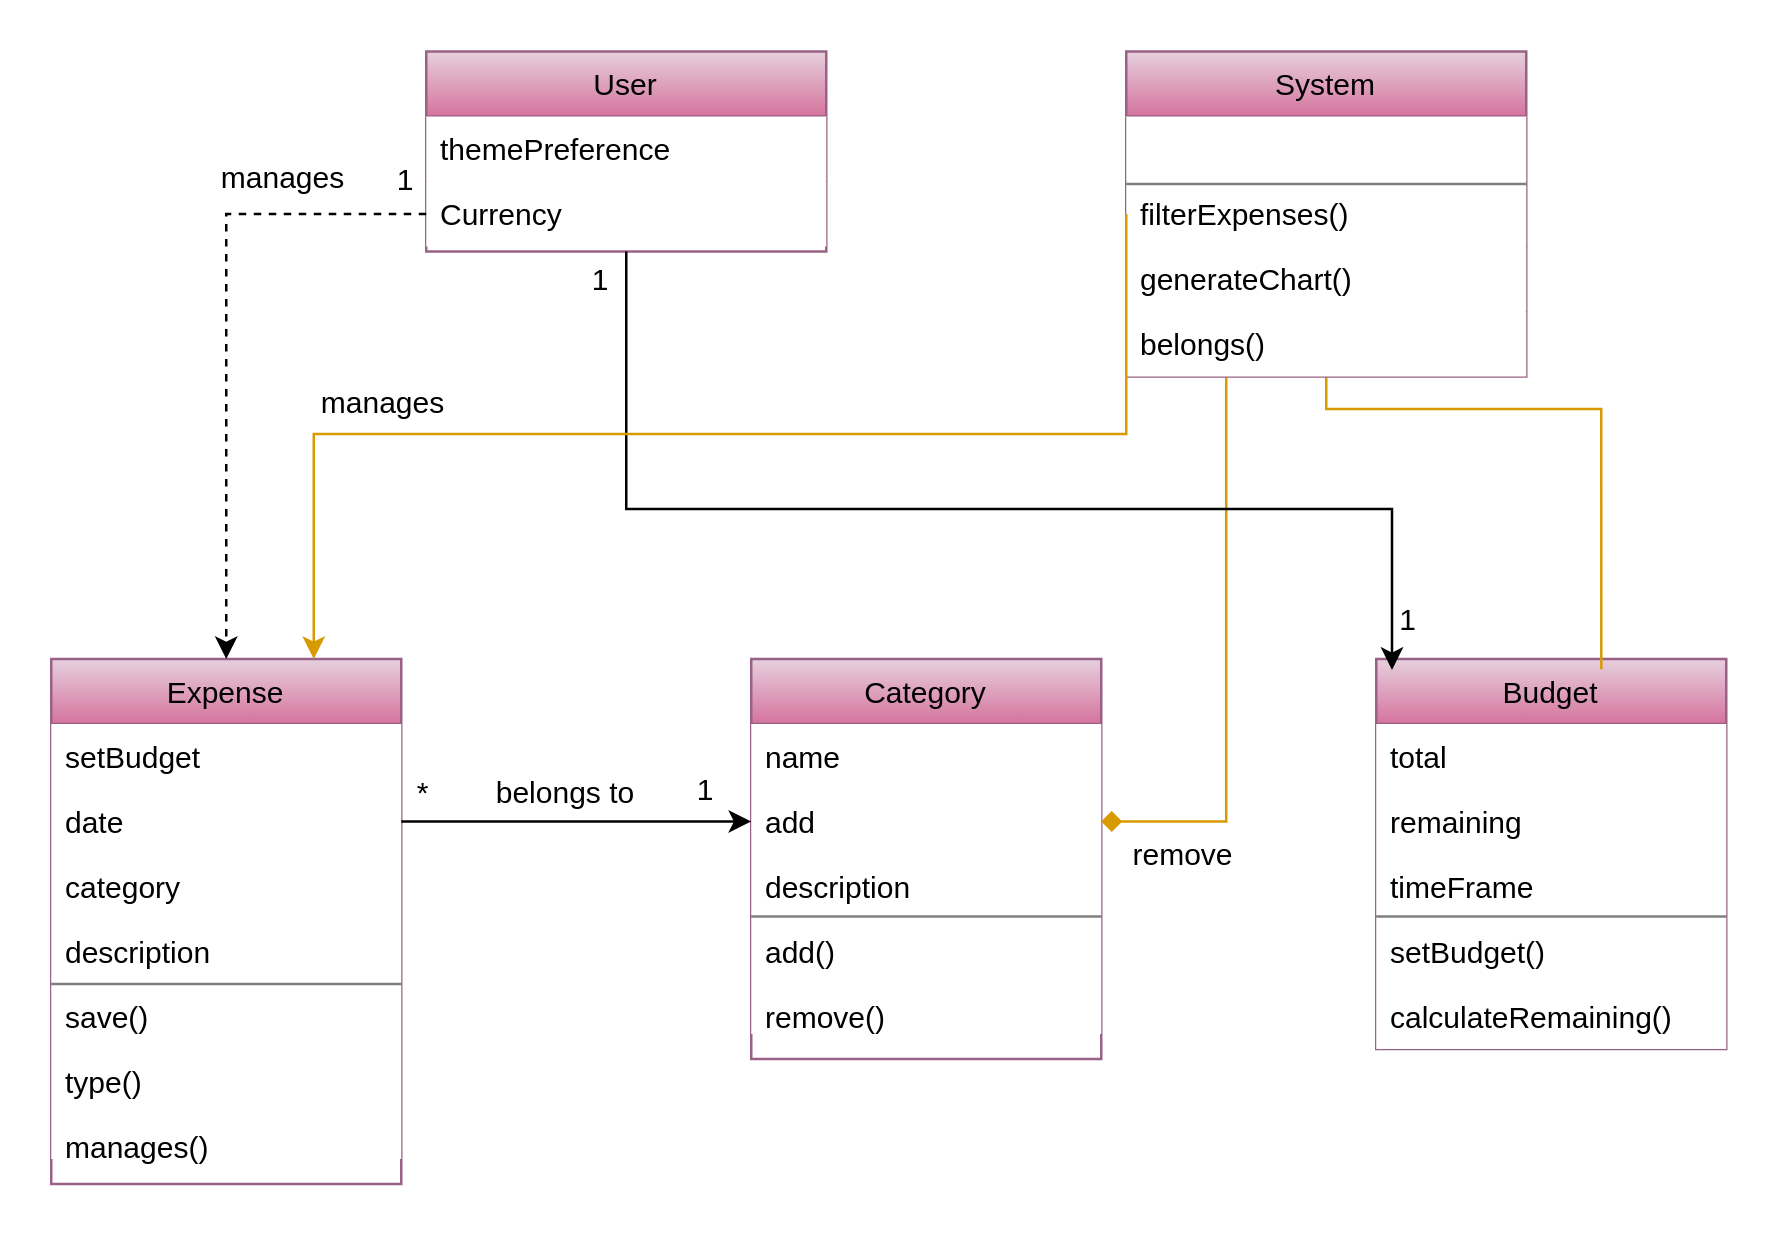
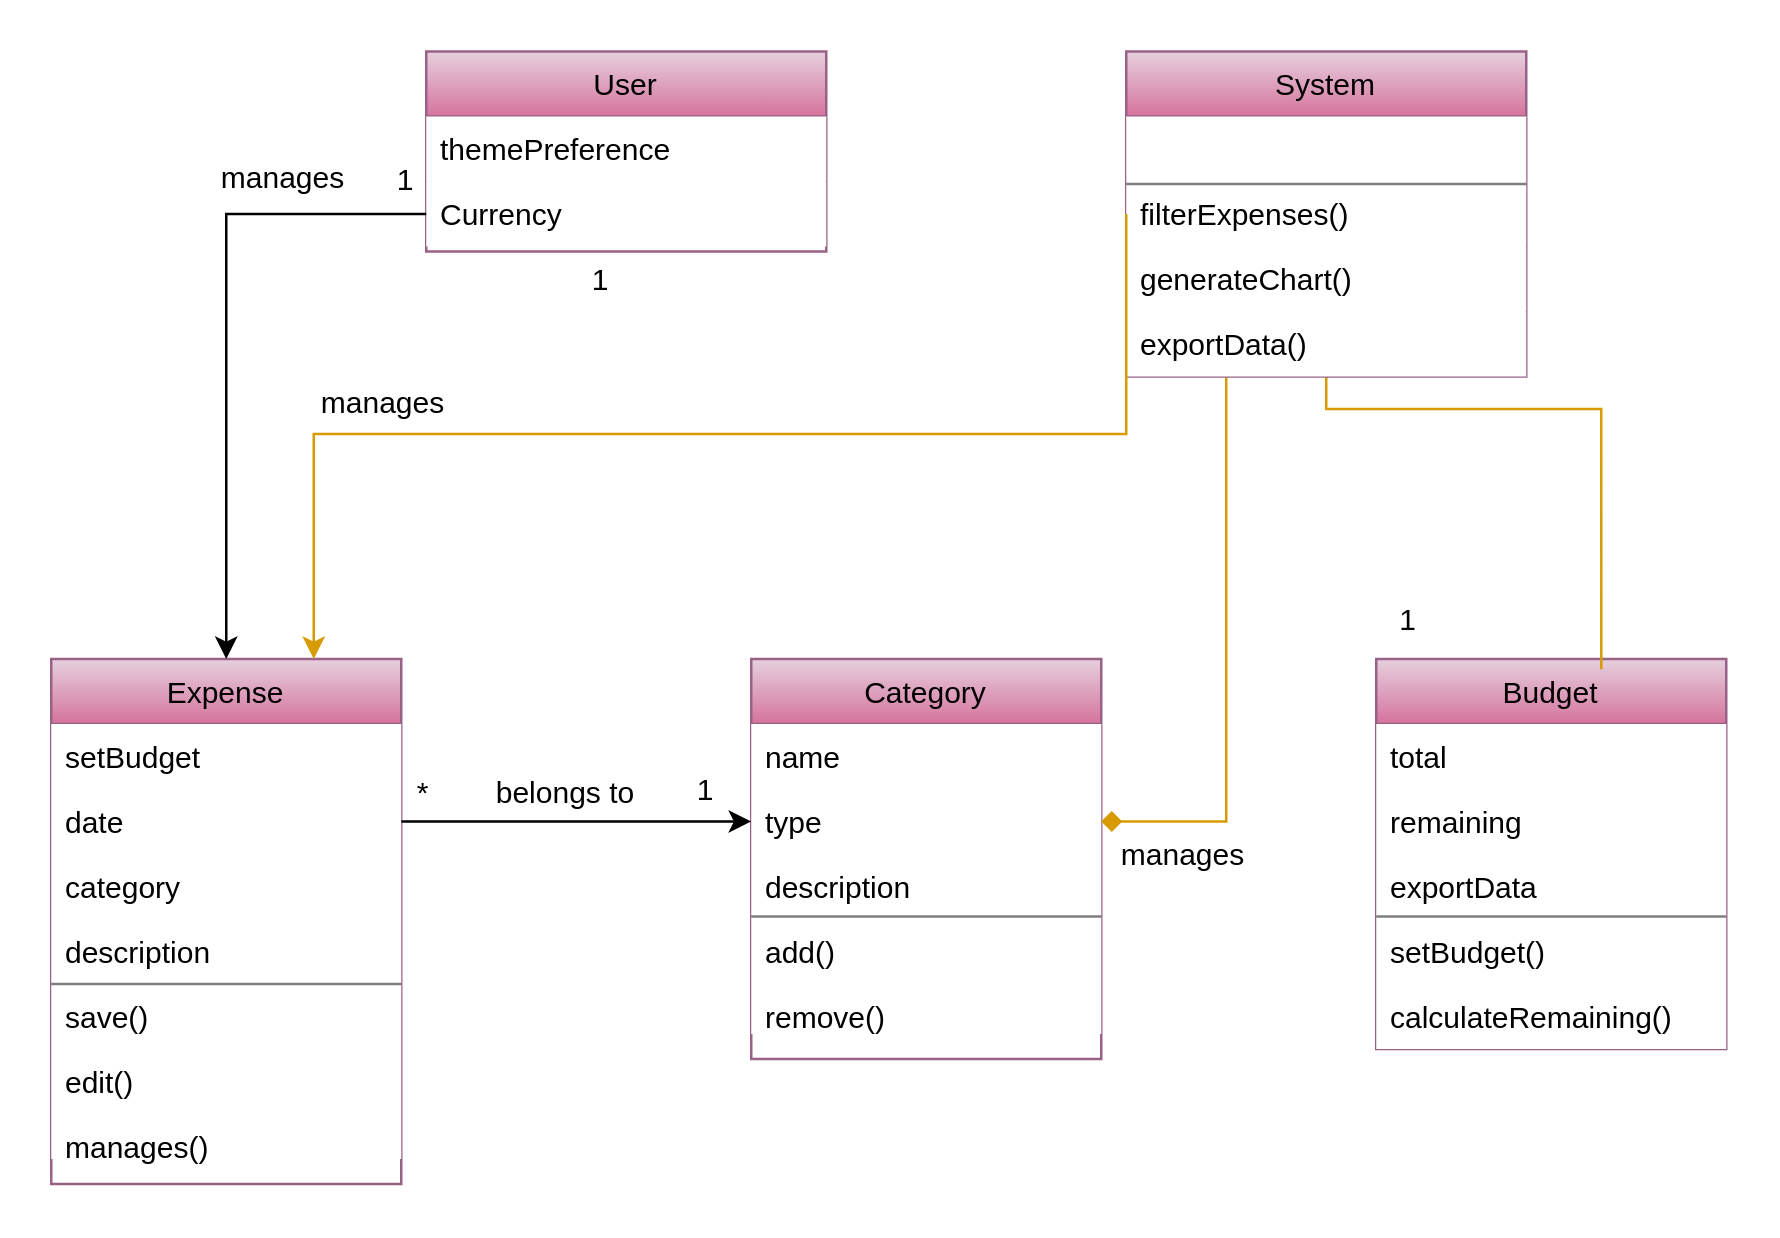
edge "Currency" -> "Expense": style dashed -> solid
node "belongs()": label "belongs()" -> "exportData()"
edge "User" -> "Budget": removed
node "add": label "add" -> "type"
node "remove": label "remove" -> "manages"
node "timeFrame": label "timeFrame" -> "exportData"
node "type()": label "type()" -> "edit()"
